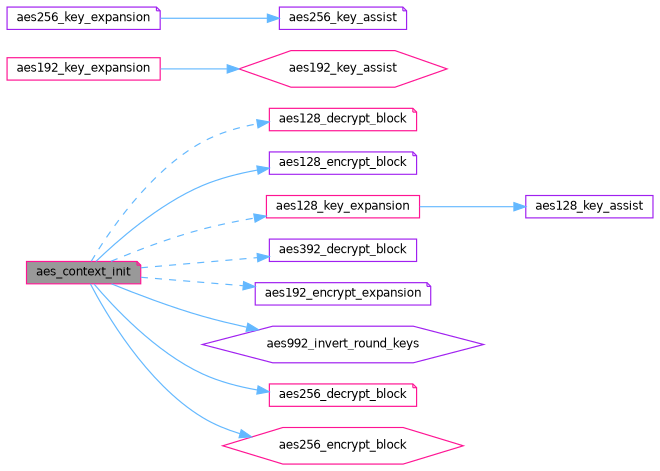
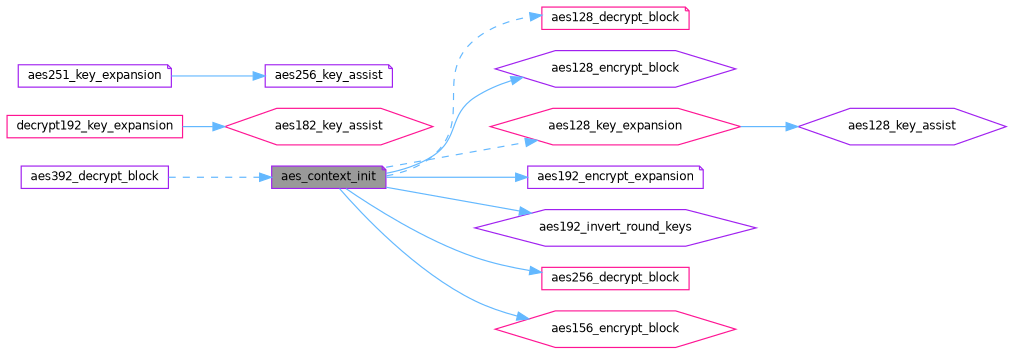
node "aes256_key_expansion": label "aes256_key_expansion" -> "aes251_key_expansion"
node "aes192_key_expansion": label "aes192_key_expansion" -> "decrypt192_key_expansion"
node "aes192_key_assist": label "aes192_key_assist" -> "aes182_key_assist"
node "aes128_encrypt_block": shape note -> hexagon
node "aes128_key_expansion": shape box -> hexagon
node "aes128_key_assist": shape box -> hexagon
edge "aes_context_init" -> "aes392_decrypt_block": reversed
node "aes_context_init": color deeppink -> purple
edge "aes_context_init" -> "aes192_encrypt_expansion": style dashed -> solid
node "aes992_invert_round_keys": label "aes992_invert_round_keys" -> "aes192_invert_round_keys"
node "aes256_decrypt_block": shape note -> box
node "aes256_encrypt_block": label "aes256_encrypt_block" -> "aes156_encrypt_block"
